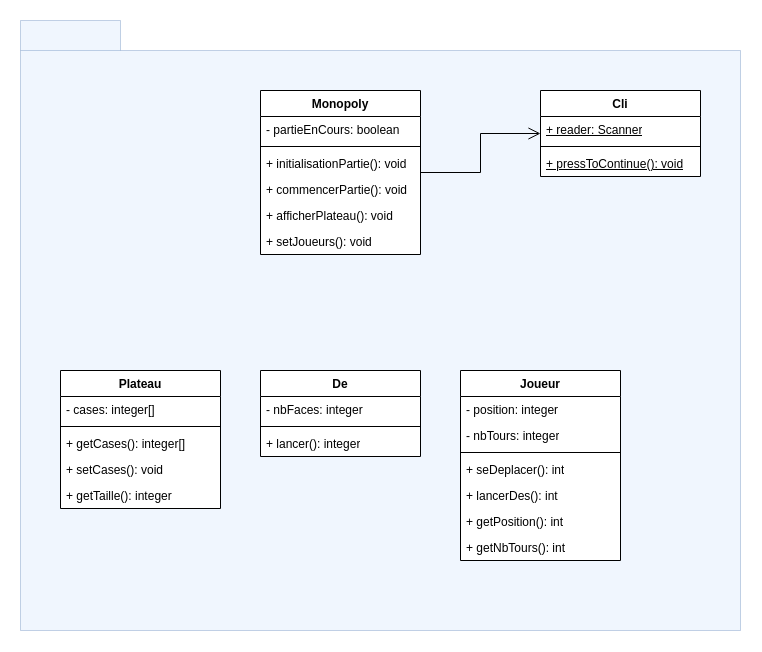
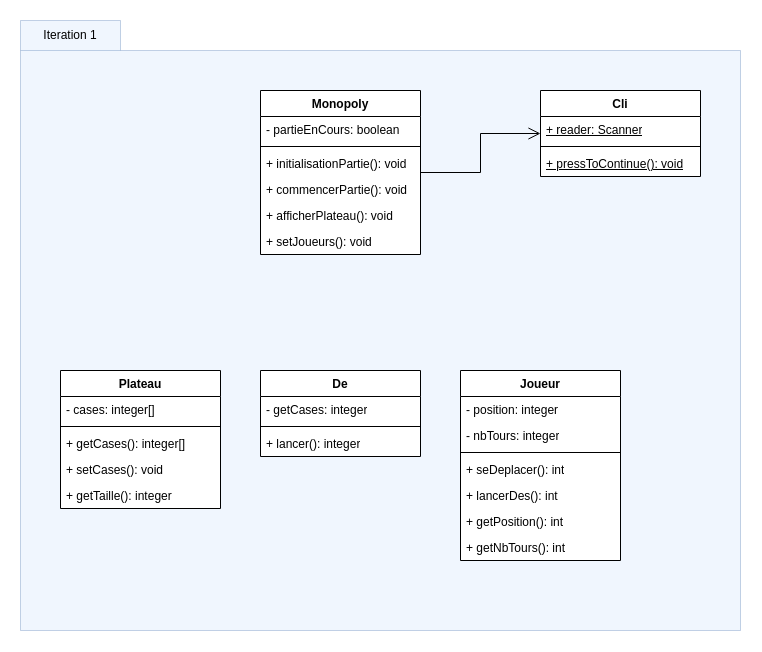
node "Iteration 1": added
node "- nbFaces: integer": label "- nbFaces: integer" -> "- getCases: integer"
